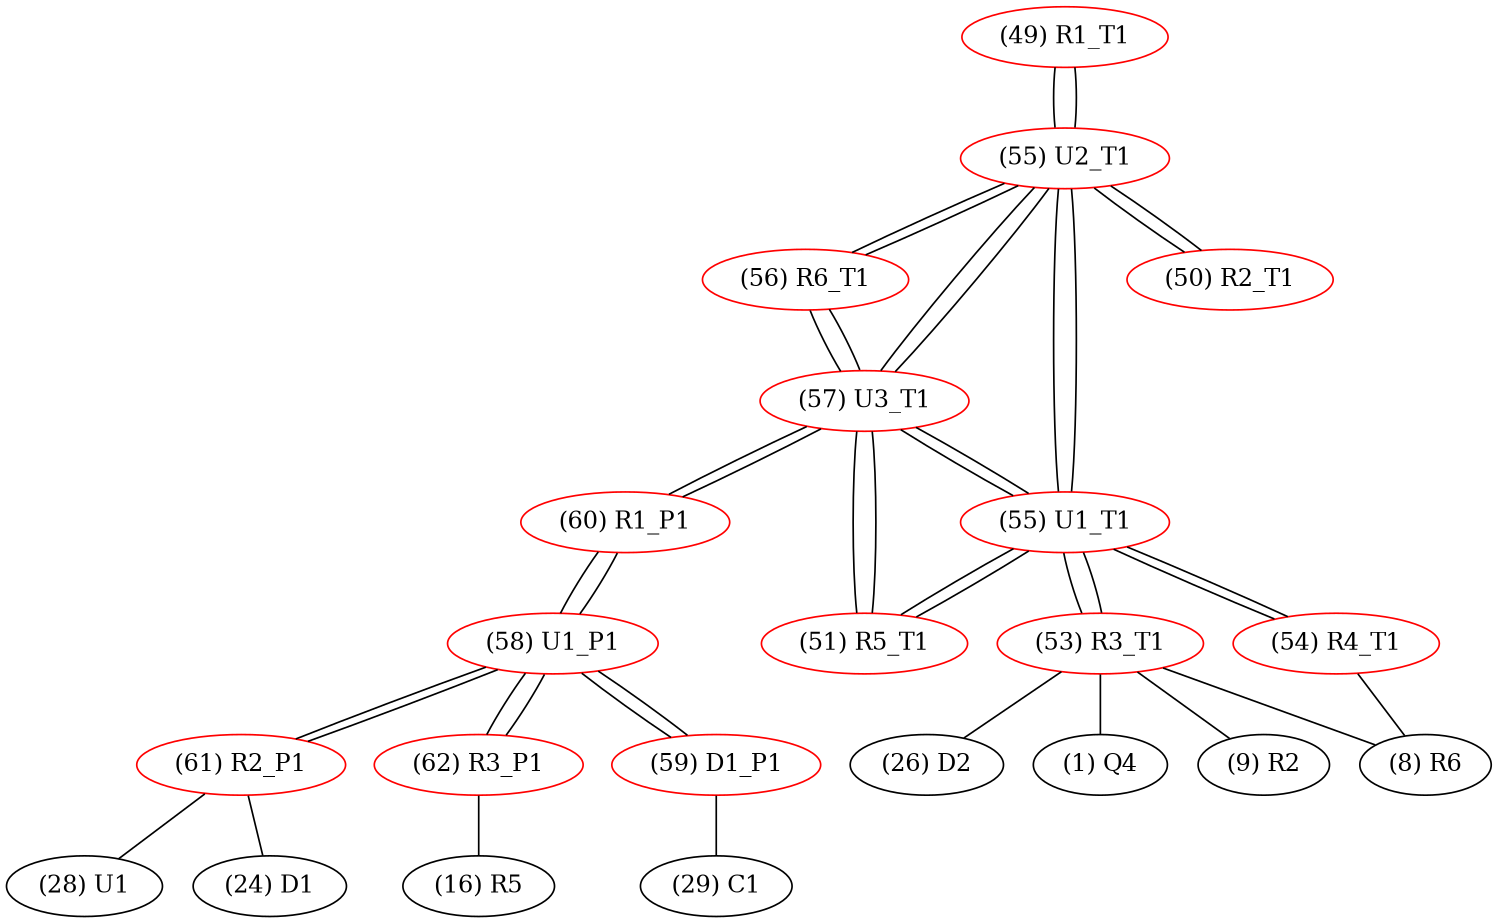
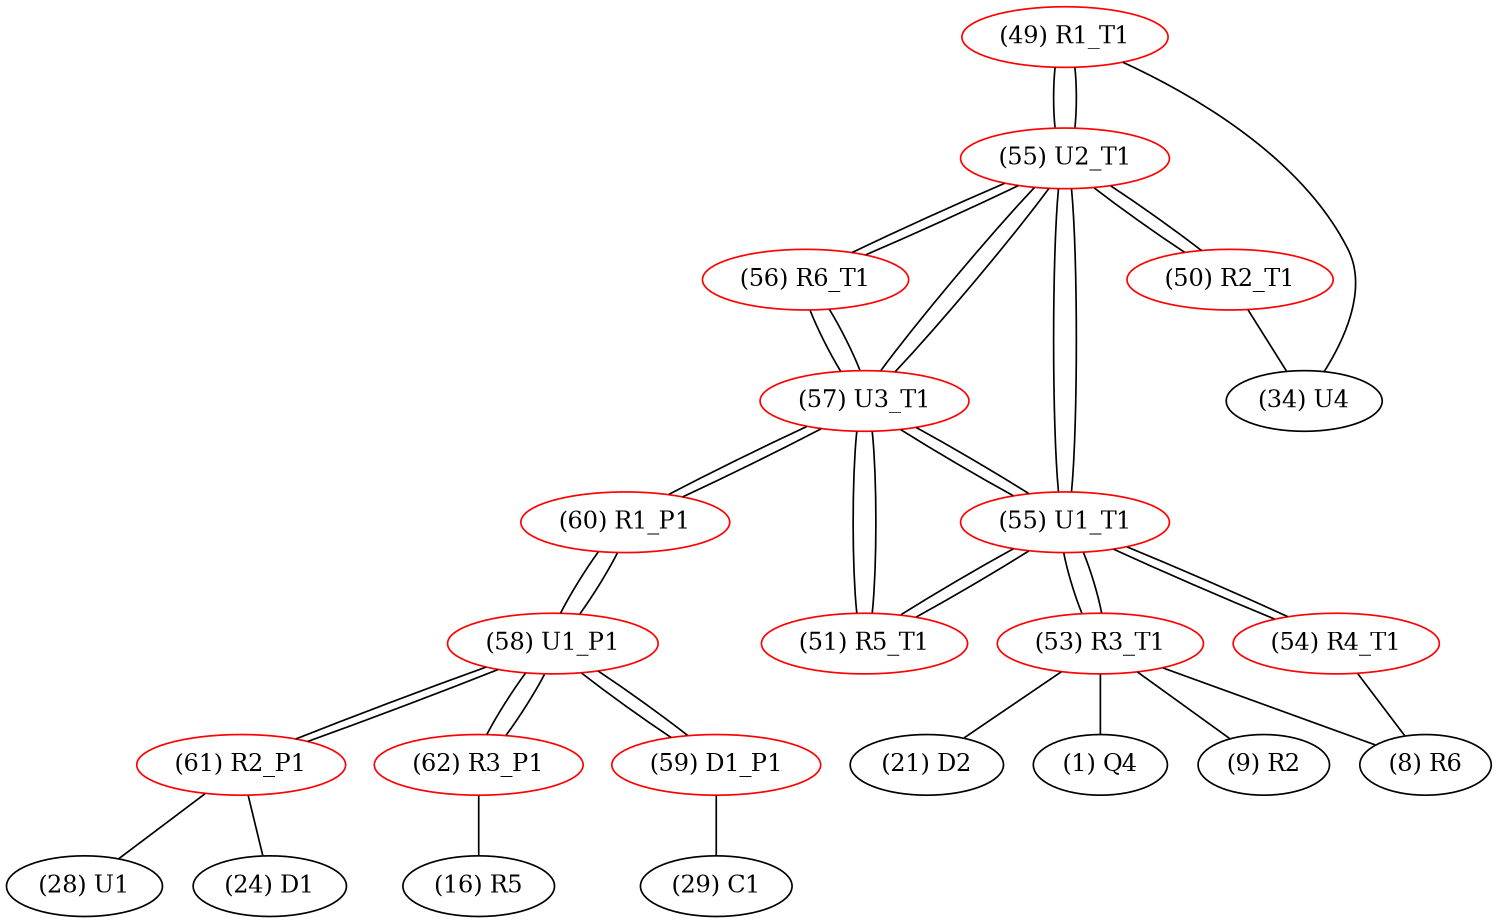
node "(34) U4": added
node "(26) D2": label "(26) D2" -> "(21) D2"
